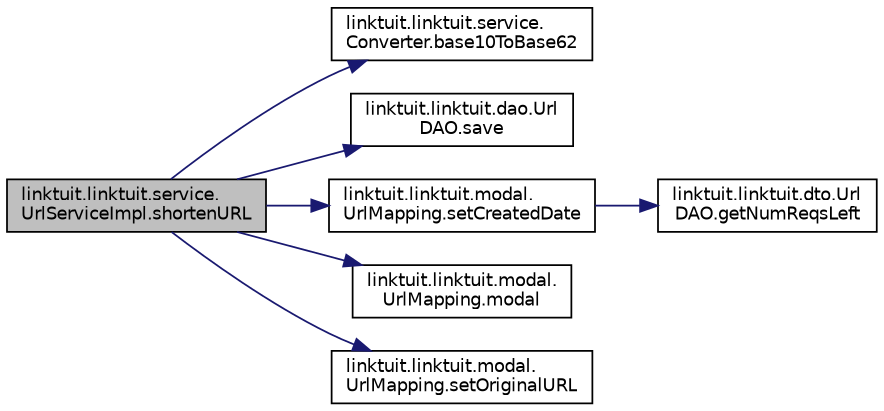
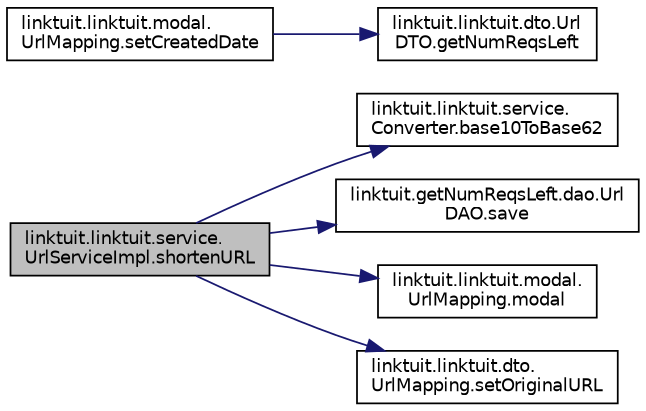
node "linktuit.linktuit.dao.Url DAO.save": label "linktuit.linktuit.dao.Url DAO.save" -> "linktuit.getNumReqsLeft.dao.Url DAO.save"
edge "linktuit.linktuit.service. UrlServiceImpl.shortenURL" -> "linktuit.linktuit.modal. UrlMapping.setCreatedDate": removed
node "linktuit.linktuit.dto.Url DAO.getNumReqsLeft": label "linktuit.linktuit.dto.Url DAO.getNumReqsLeft" -> "linktuit.linktuit.dto.Url DTO.getNumReqsLeft"
node "linktuit.linktuit.modal. UrlMapping.setOriginalURL": label "linktuit.linktuit.modal. UrlMapping.setOriginalURL" -> "linktuit.linktuit.dto. UrlMapping.setOriginalURL"
